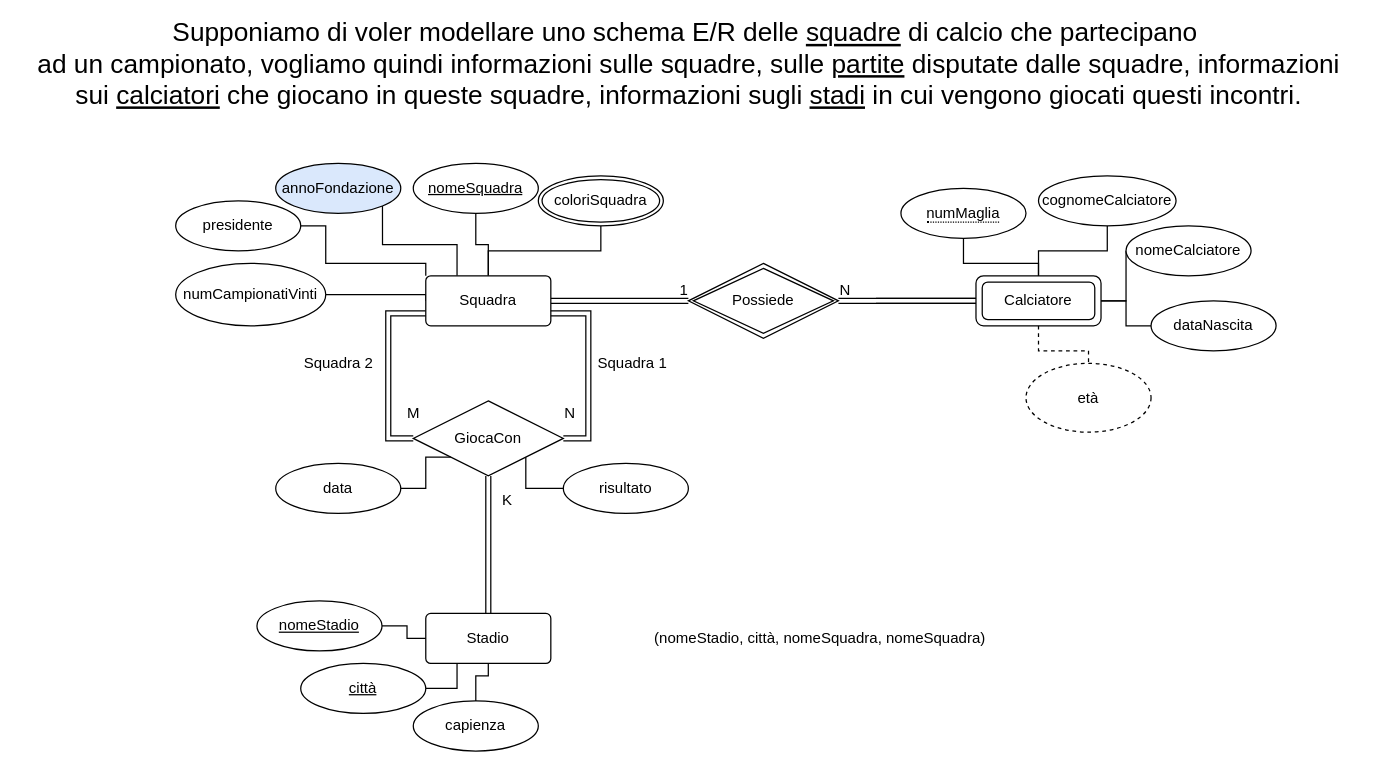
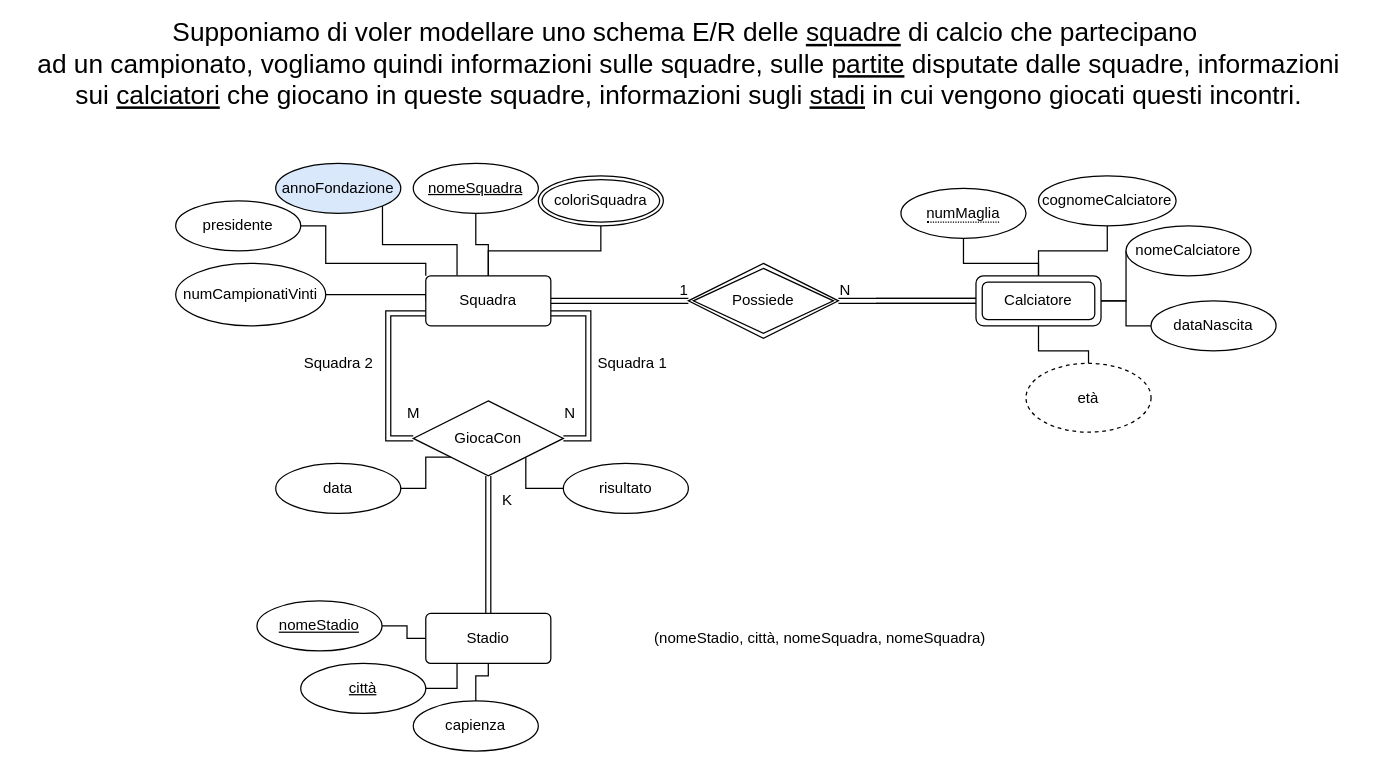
edge "Calciatore" -- "età": style dashed -> solid
